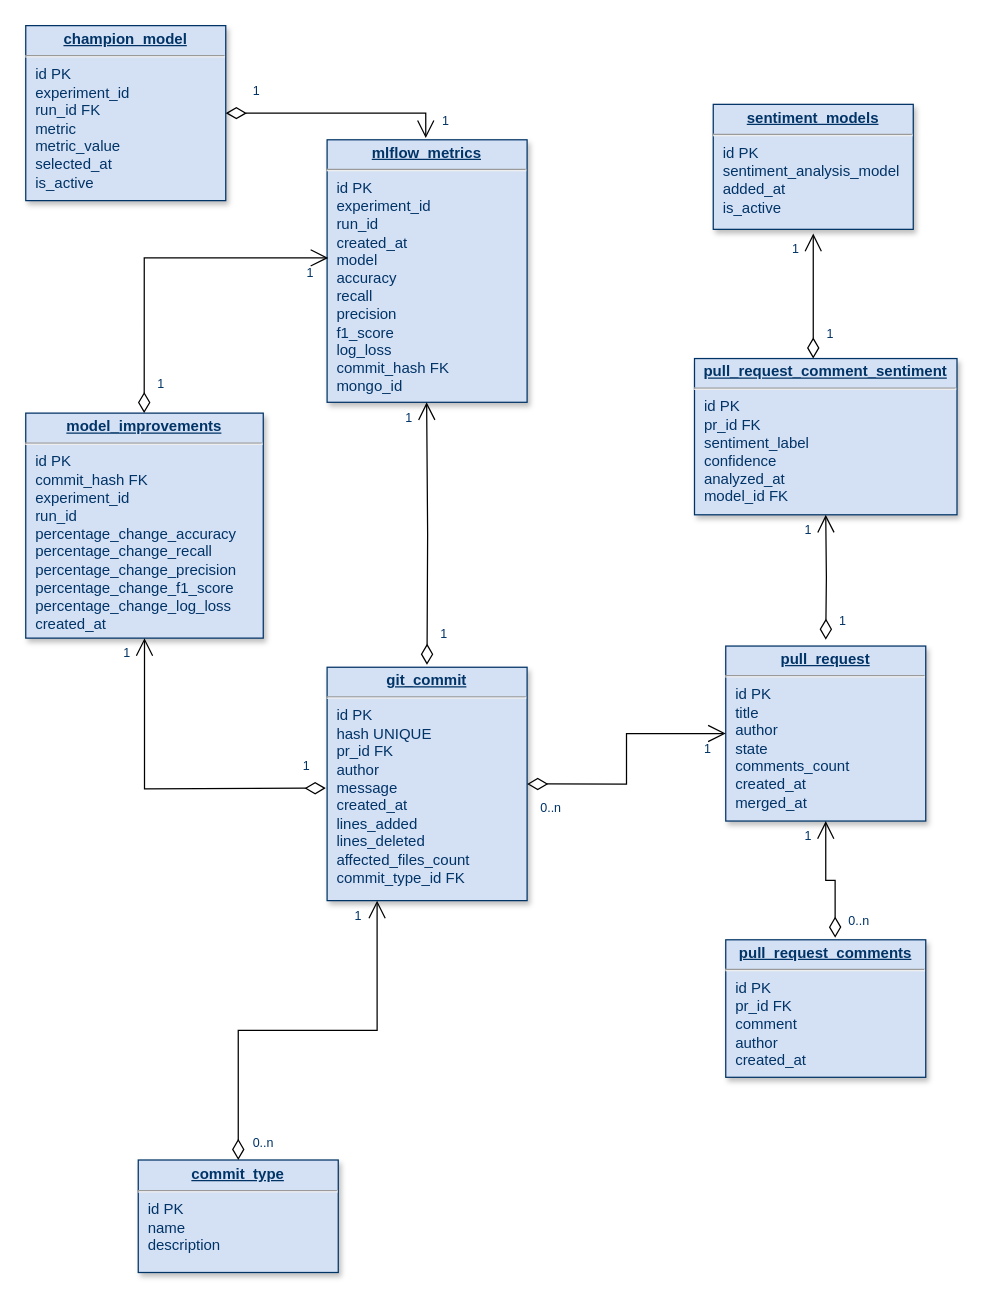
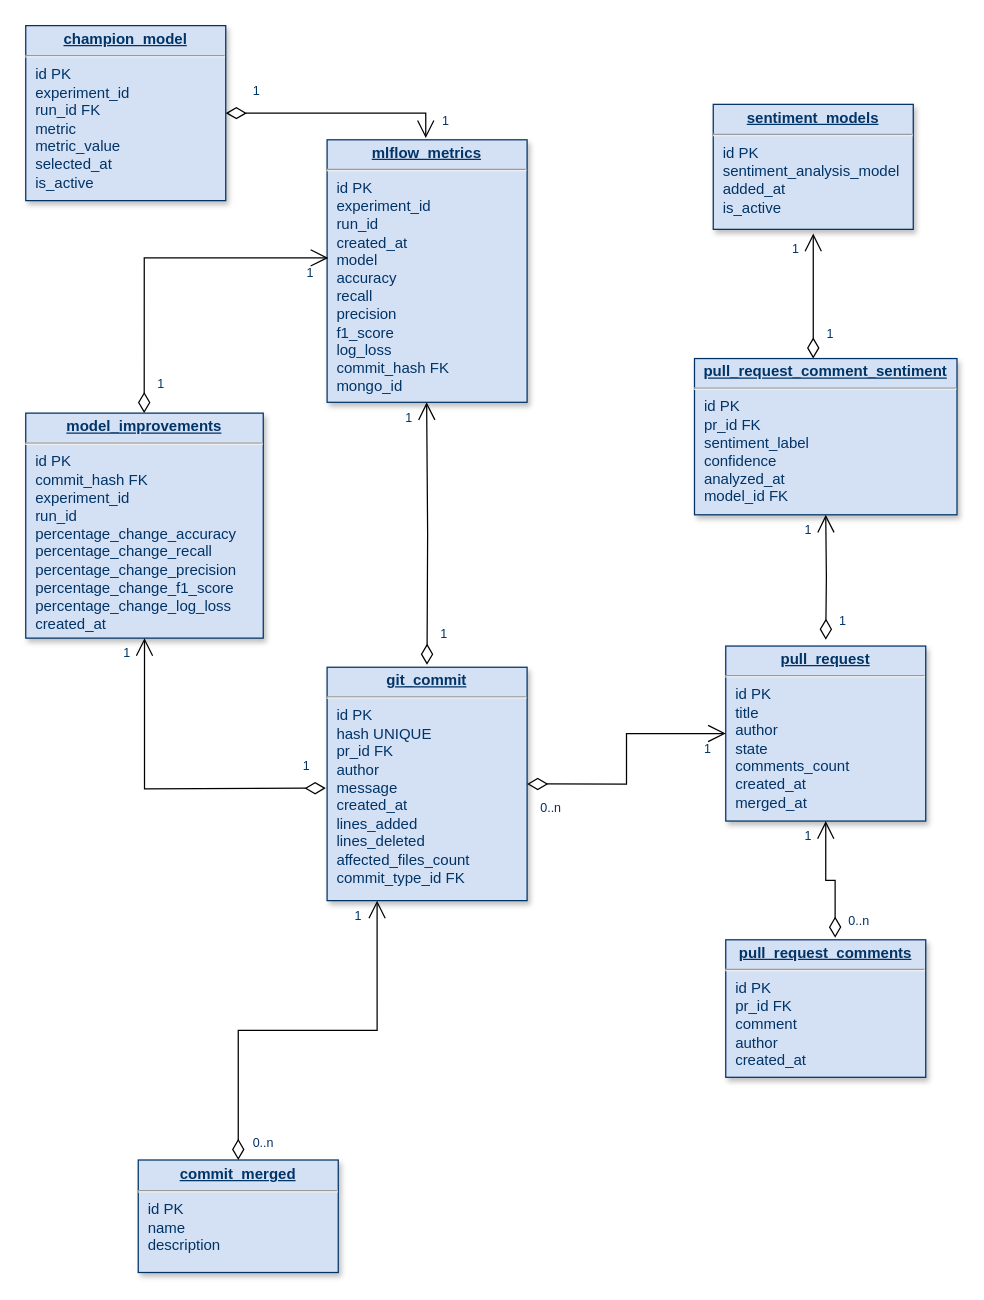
node "commit_type id PK name description": label "commit_type id PK name description" -> "commit_merged id PK name description"
